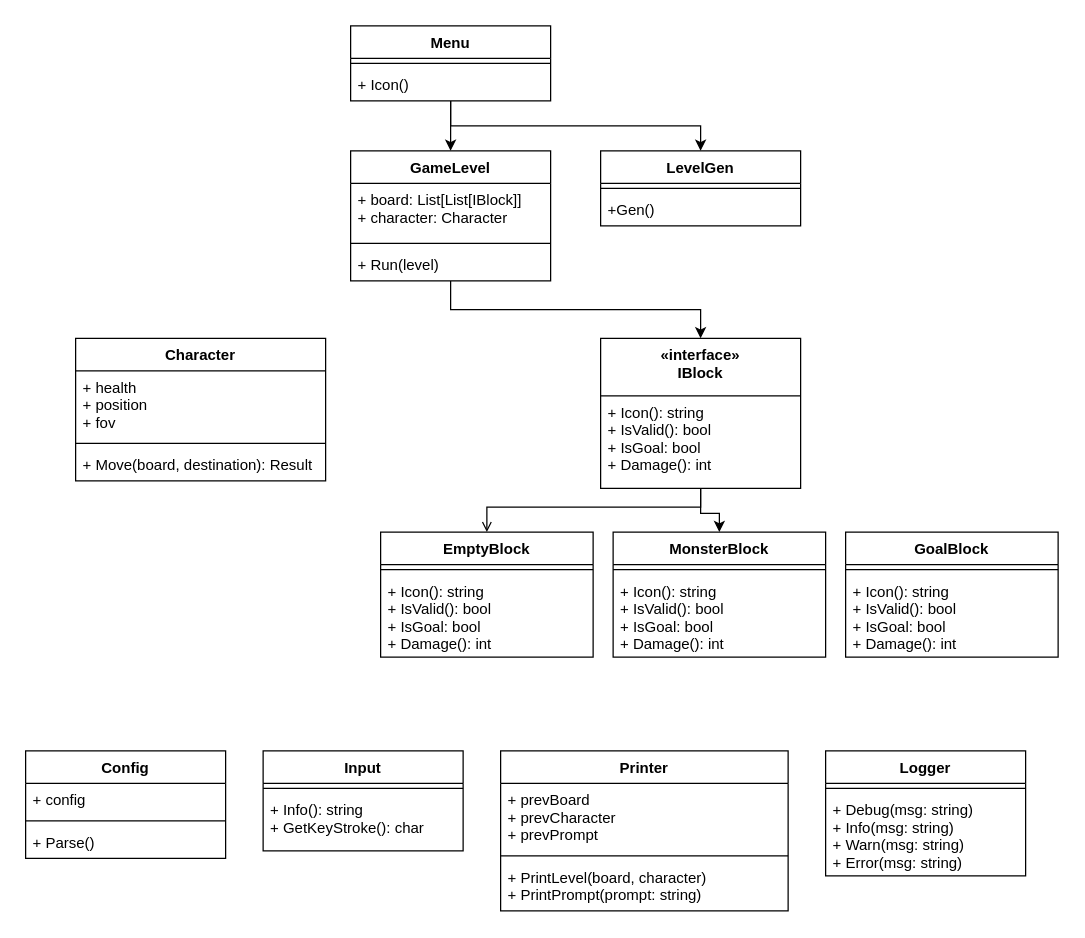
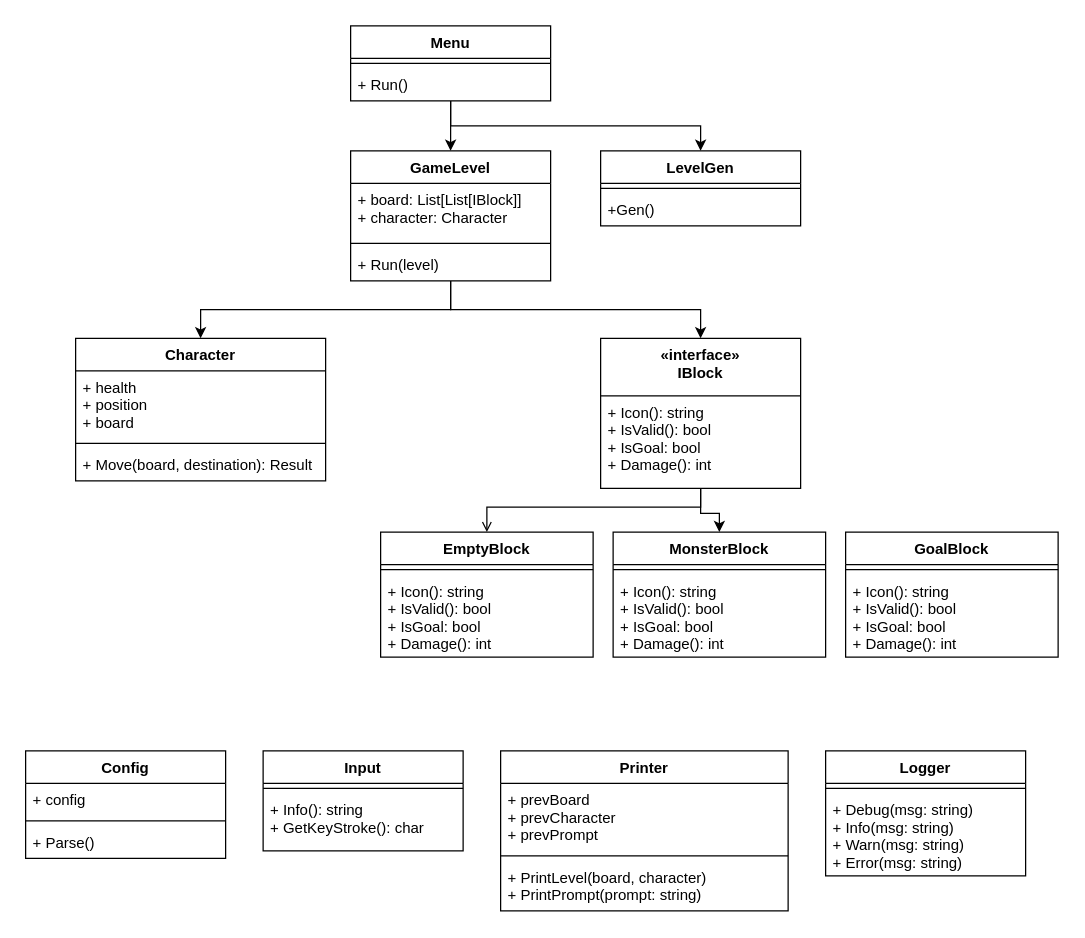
node "+ Icon()": label "+ Icon()" -> "+ Run()"
edge "GameLevel" -> "Character": added
node "+ health + position + fov": label "+ health + position + fov" -> "+ health + position + board"
